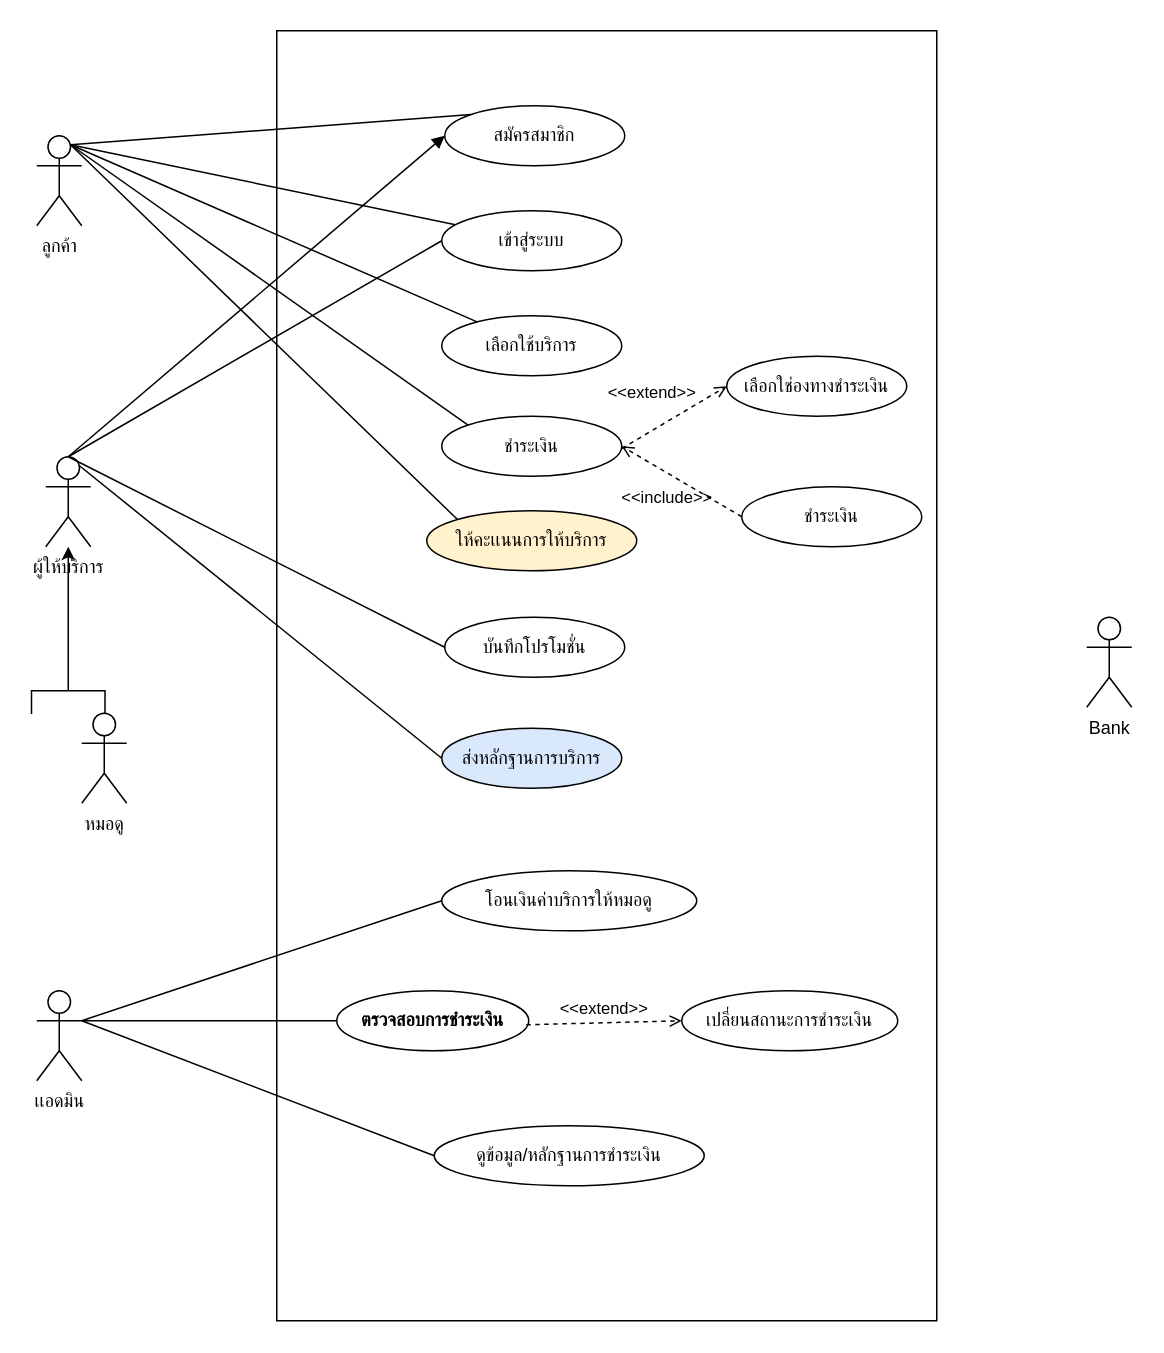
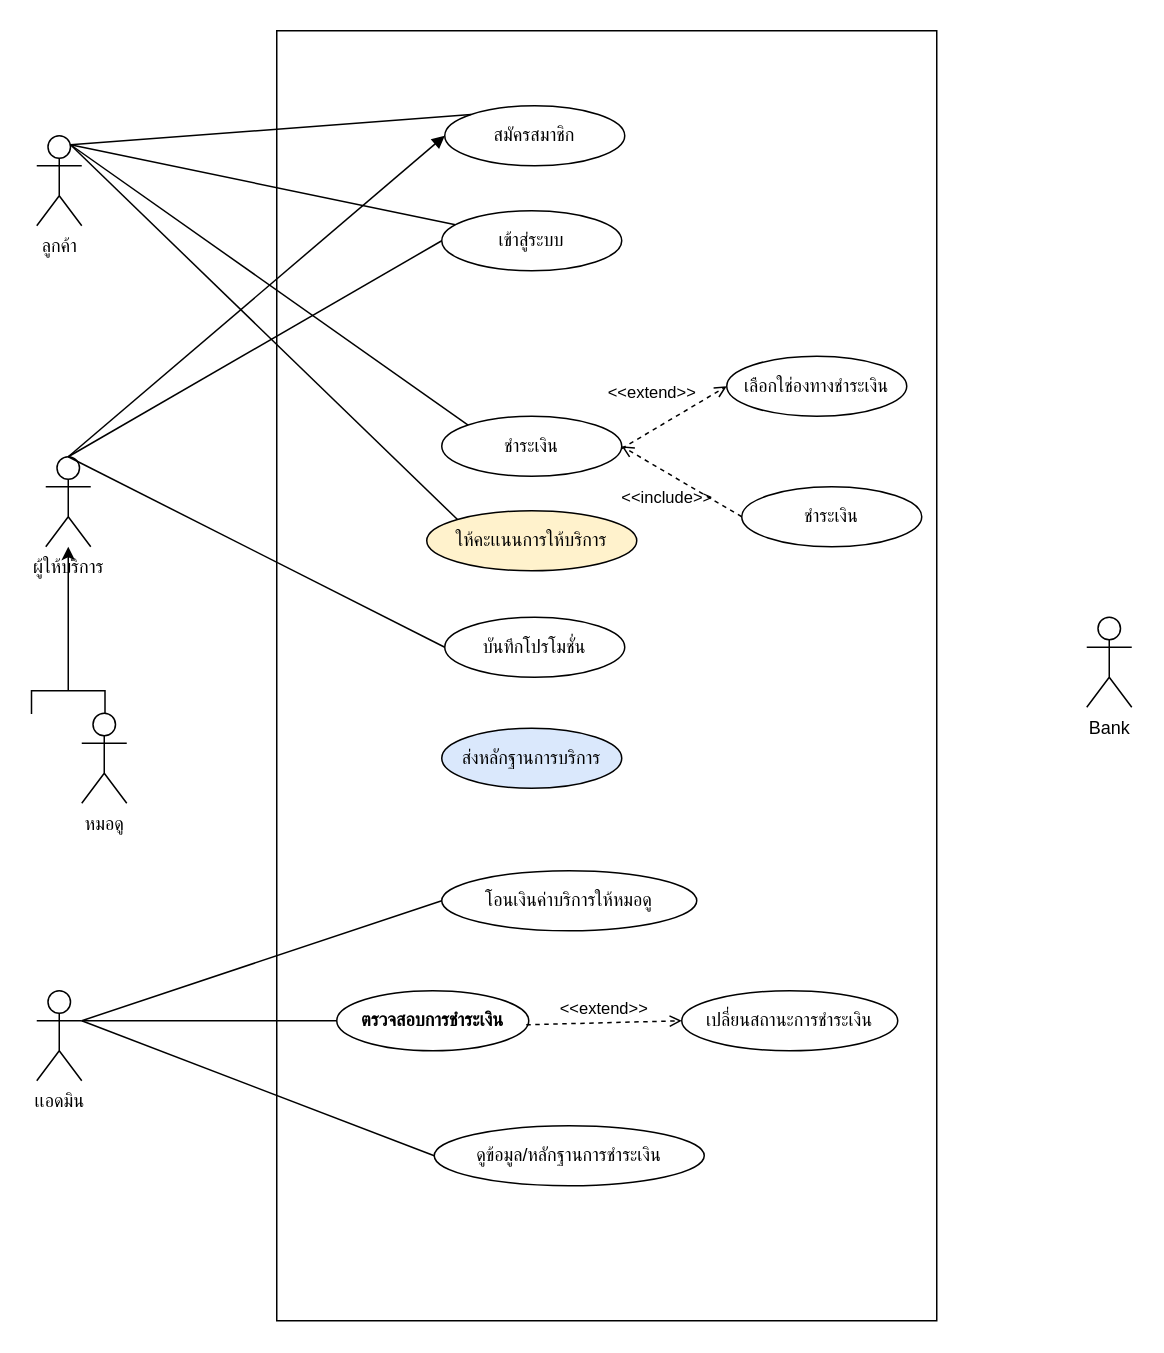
edge "ลูกค้า" -- "เลือกใช้บริการ": removed
node "เลือกใช้บริการ": removed
edge "ผู้ให้บริการ" -- "ส่งหลักฐานการบริการ": removed
